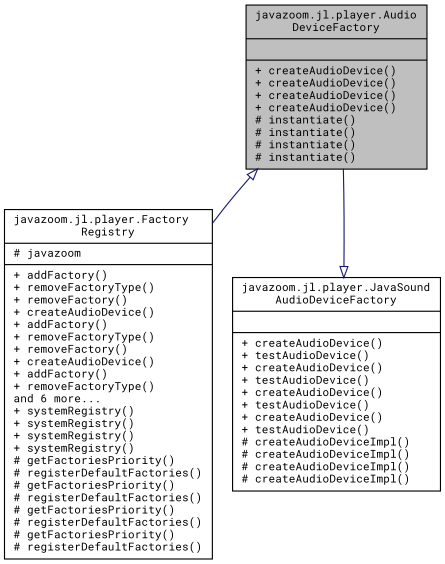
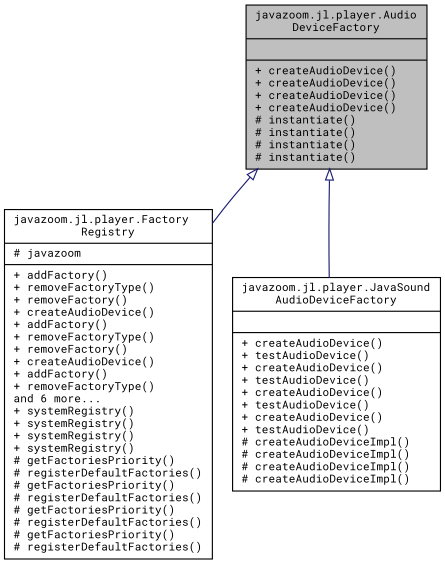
edge "javazoom.jl.player.Audio" -> "javazoom.jl.player.JavaSound": reversed
